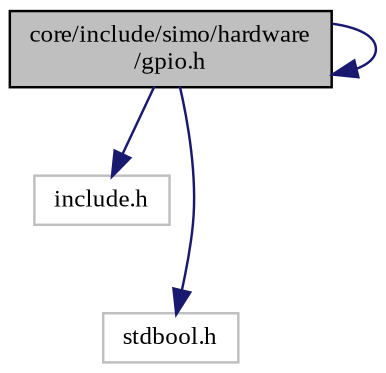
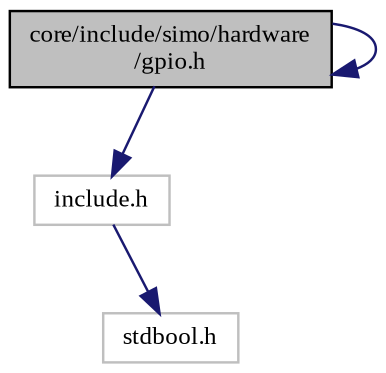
edge "core/include/simo/hardware /gpio.h" -> "stdbool.h": now "include.h" -> "stdbool.h"
